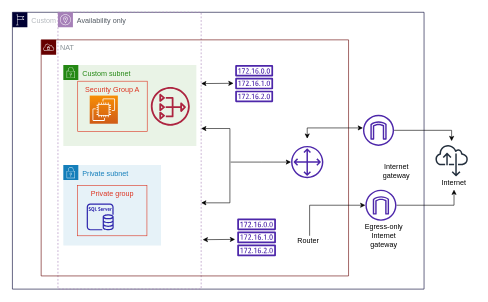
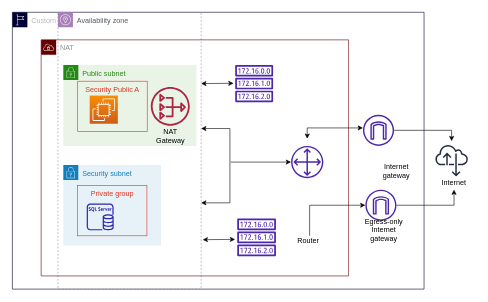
node "Availability only": label "Availability only" -> "Availability zone"
node "Custom subnet": label "Custom subnet" -> "Public subnet"
node "Security Group A": label "Security Group A" -> "Security Public A"
node "NAT Gateway": added
node "Private subnet": label "Private subnet" -> "Security subnet"
node "Egress-only Internet gateway": moved (384, 236) -> (384, 230)
